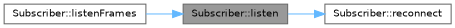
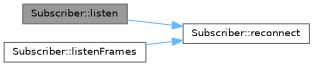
edge "Subscriber::listenFrames" -> "Subscriber::listen": now "Subscriber::listenFrames" -> "Subscriber::reconnect"
